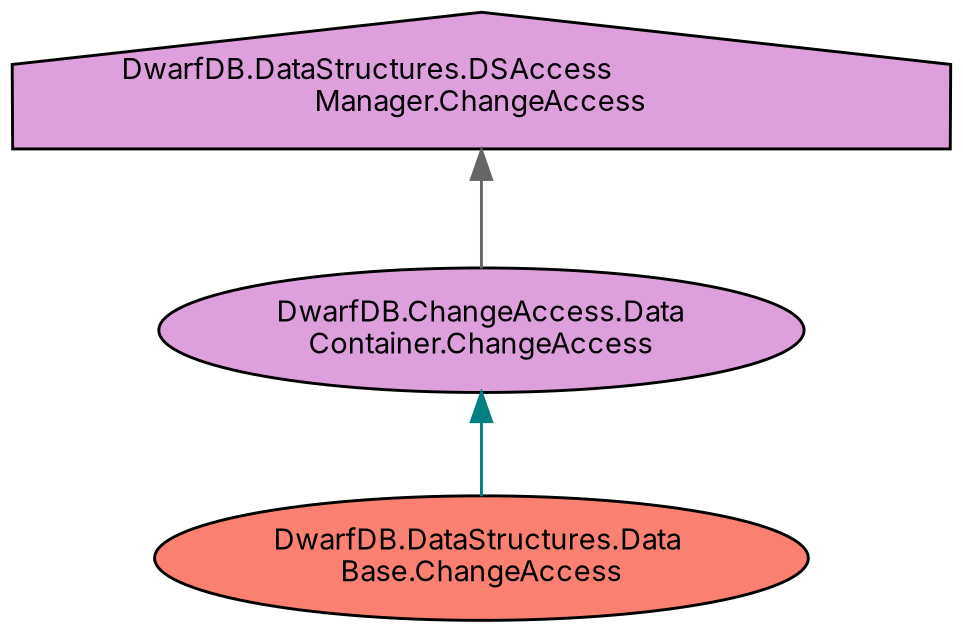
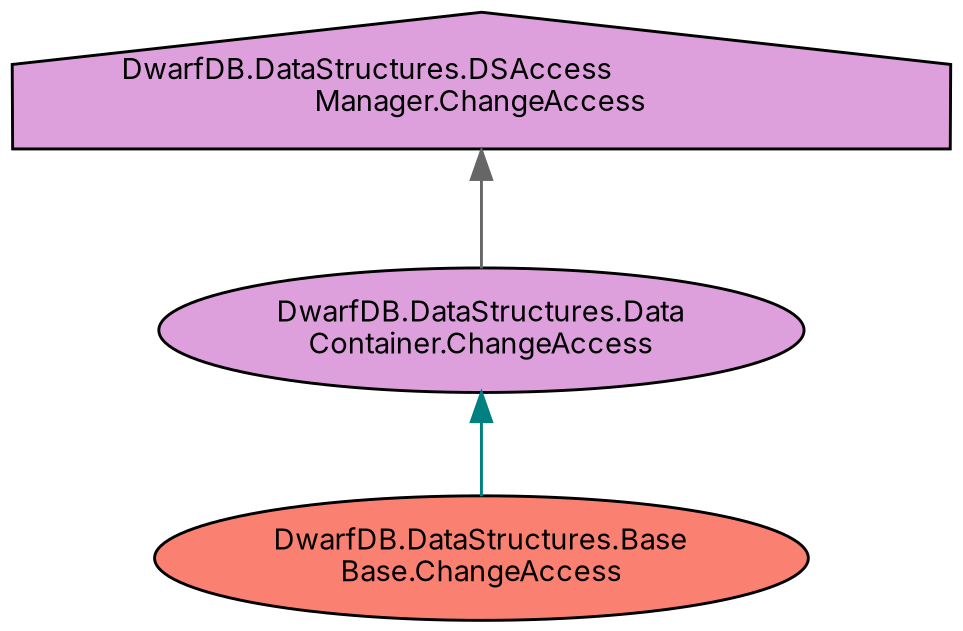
node "DwarfDB.ChangeAccess.Data Container.ChangeAccess": label "DwarfDB.ChangeAccess.Data Container.ChangeAccess" -> "DwarfDB.DataStructures.Data Container.ChangeAccess"
node "DwarfDB.DataStructures.Data Base.ChangeAccess": label "DwarfDB.DataStructures.Data Base.ChangeAccess" -> "DwarfDB.DataStructures.Base Base.ChangeAccess"
